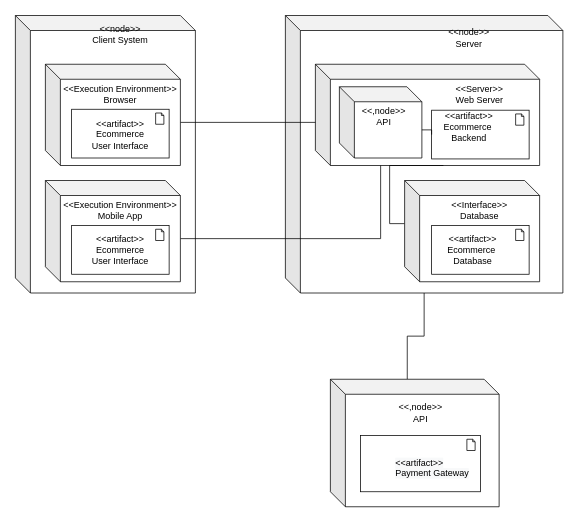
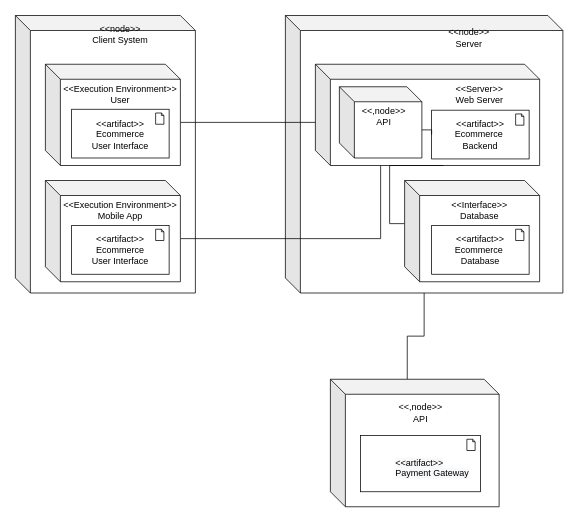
node "<<Execution Environment>> Browser": label "<<Execution Environment>> Browser" -> "<<Execution Environment>> User"
node "<<artifact>> Ecommerce Backend": moved (469, 127) -> (480, 134)
node "<<artifact>> Ecommerce Database": moved (473, 250) -> (480, 250)
